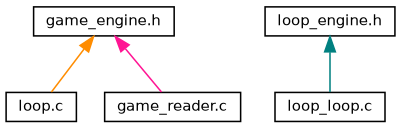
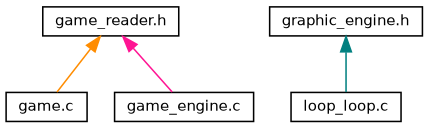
node "game_engine.h": label "game_engine.h" -> "game_reader.h"
node "loop_engine.h": label "loop_engine.h" -> "graphic_engine.h"
node "loop.c": label "loop.c" -> "game.c"
node "game_reader.c": label "game_reader.c" -> "game_engine.c"
